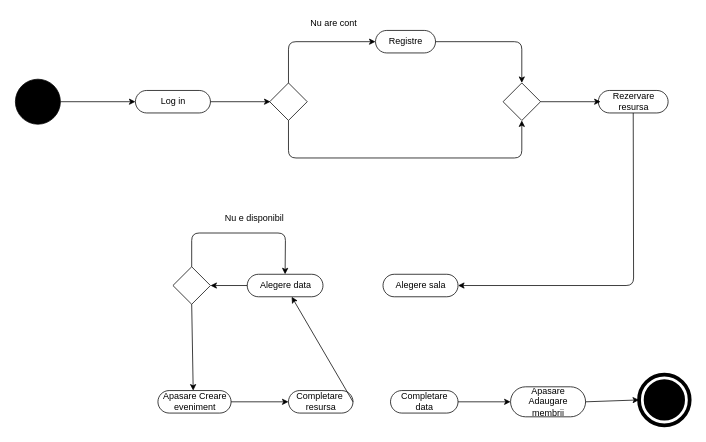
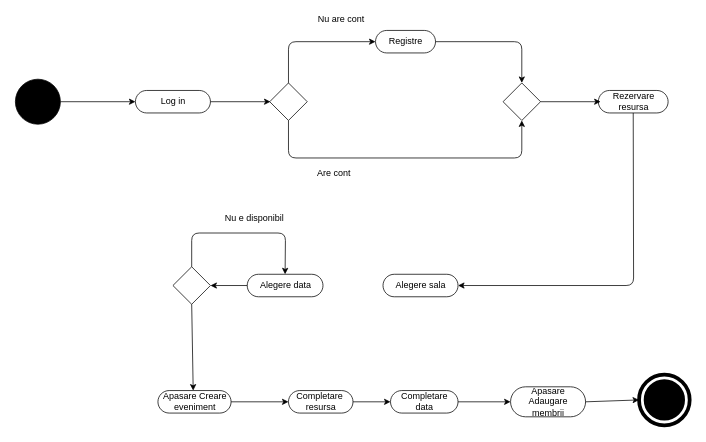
node "Nu are cont": moved (334, 23) -> (341, 19)
node "Are cont": added
edge "Completare resursa" -> "Alegere data": now "Completare resursa" -> "Completare data"
